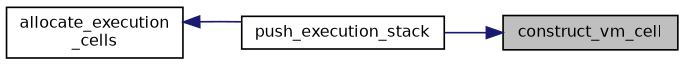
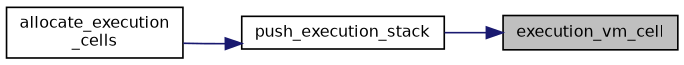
edge "push_execution_stack" -> "allocate_execution _cells": reversed
node "construct_vm_cell": label "construct_vm_cell" -> "execution_vm_cell"
